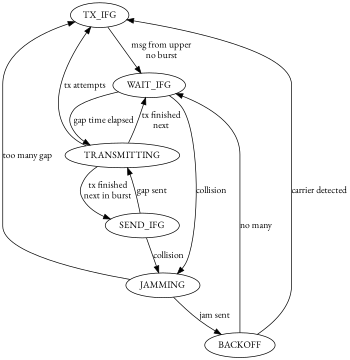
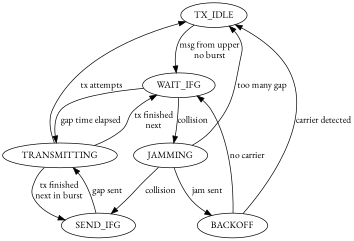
node "TX_IFG": label "TX_IFG" -> "TX_IDLE"
edge "BACKOFF" -> "WAIT_IFG": label "no many" -> "no carrier"
edge "SEND_IFG" -> "JAMMING": reversed
